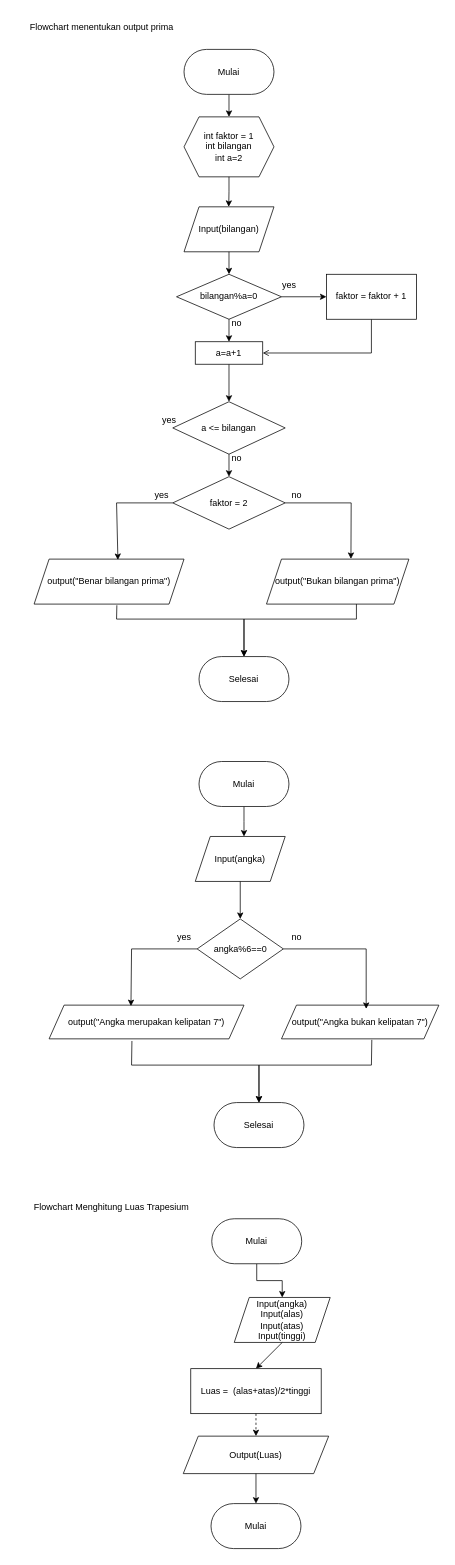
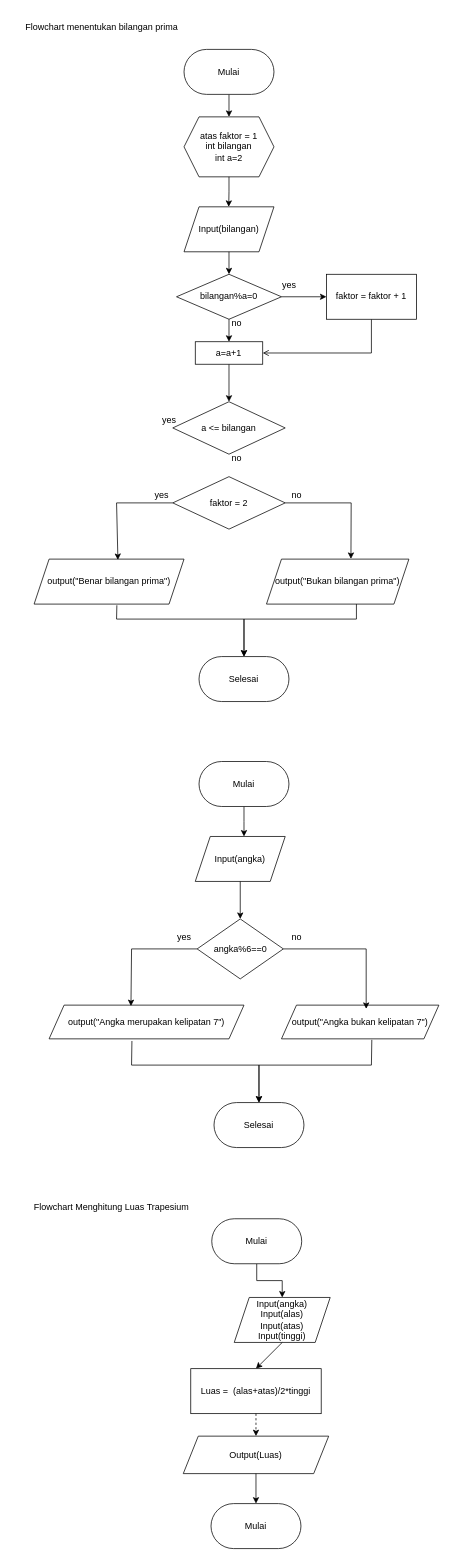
node "Flowchart menentukan output prima": label "Flowchart menentukan output prima" -> "Flowchart menentukan bilangan prima"
node "int faktor = 1 int bilangan int a=2": label "int faktor = 1 int bilangan int a=2" -> "atas faktor = 1 int bilangan int a=2"
edge "a <= bilangan" -> "faktor = 2": removed
